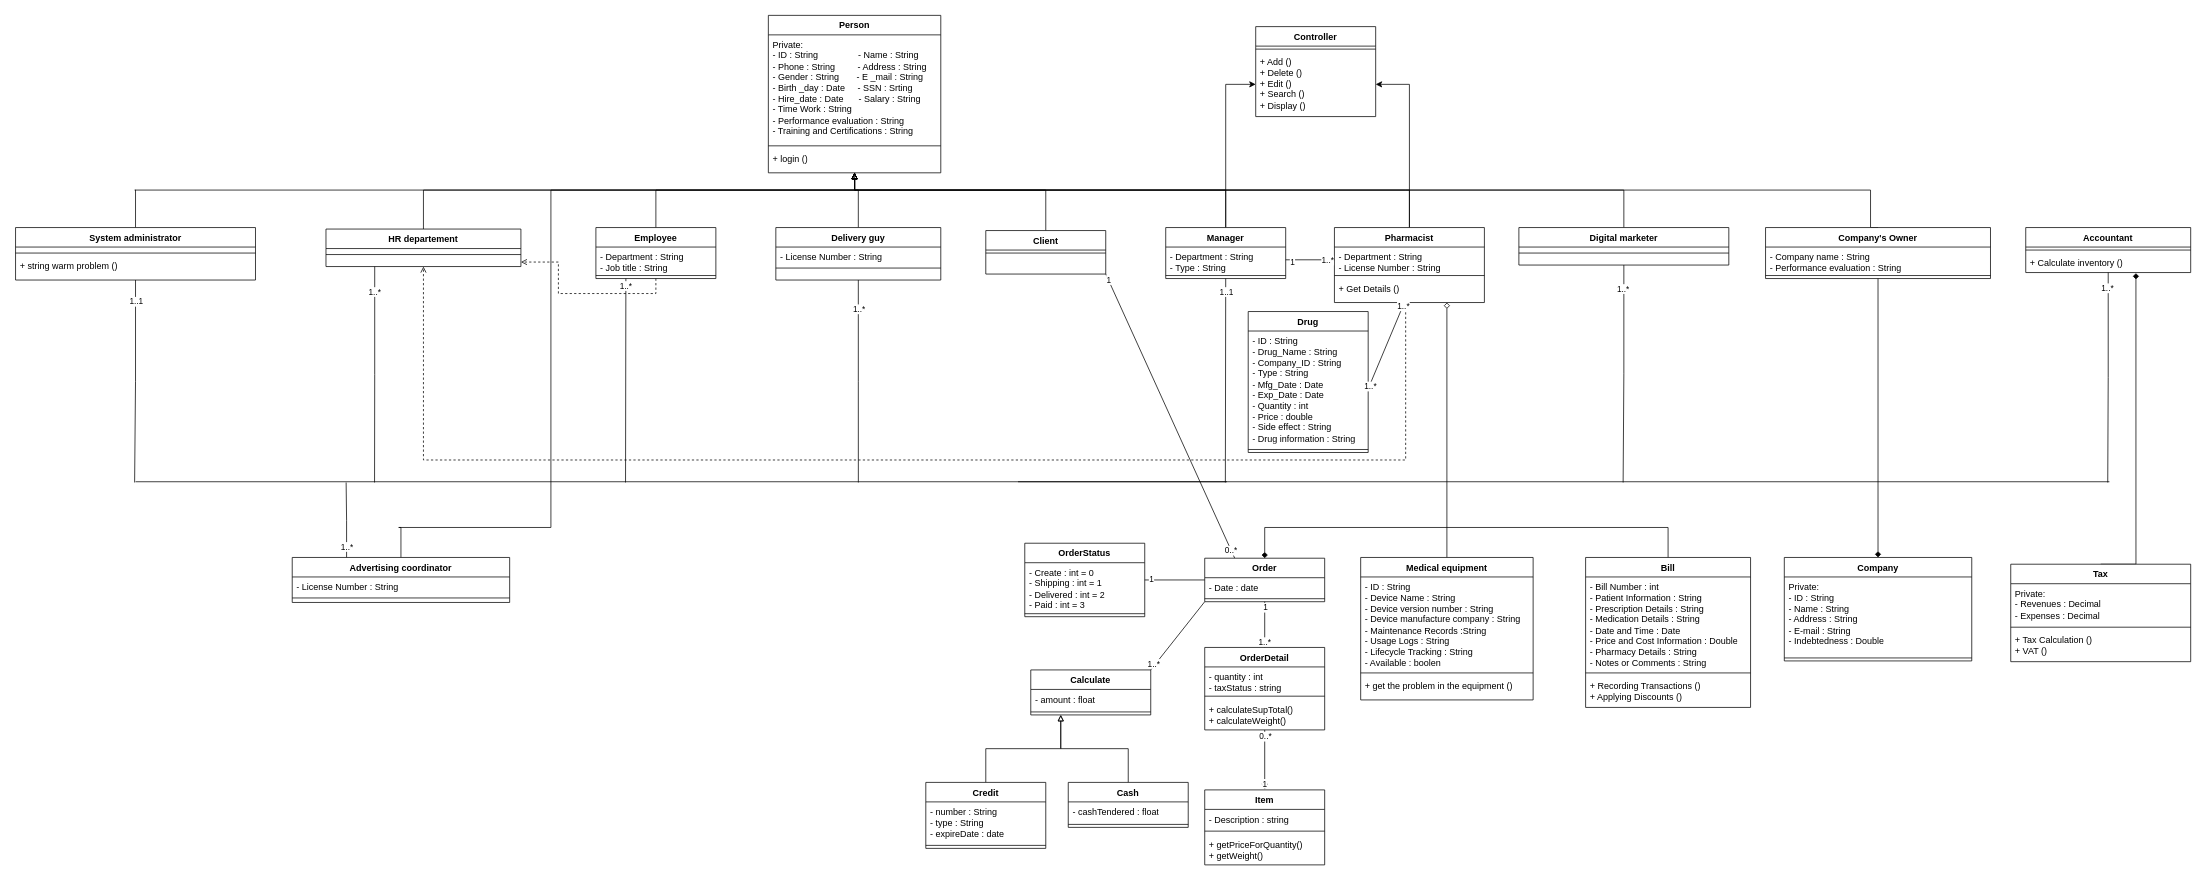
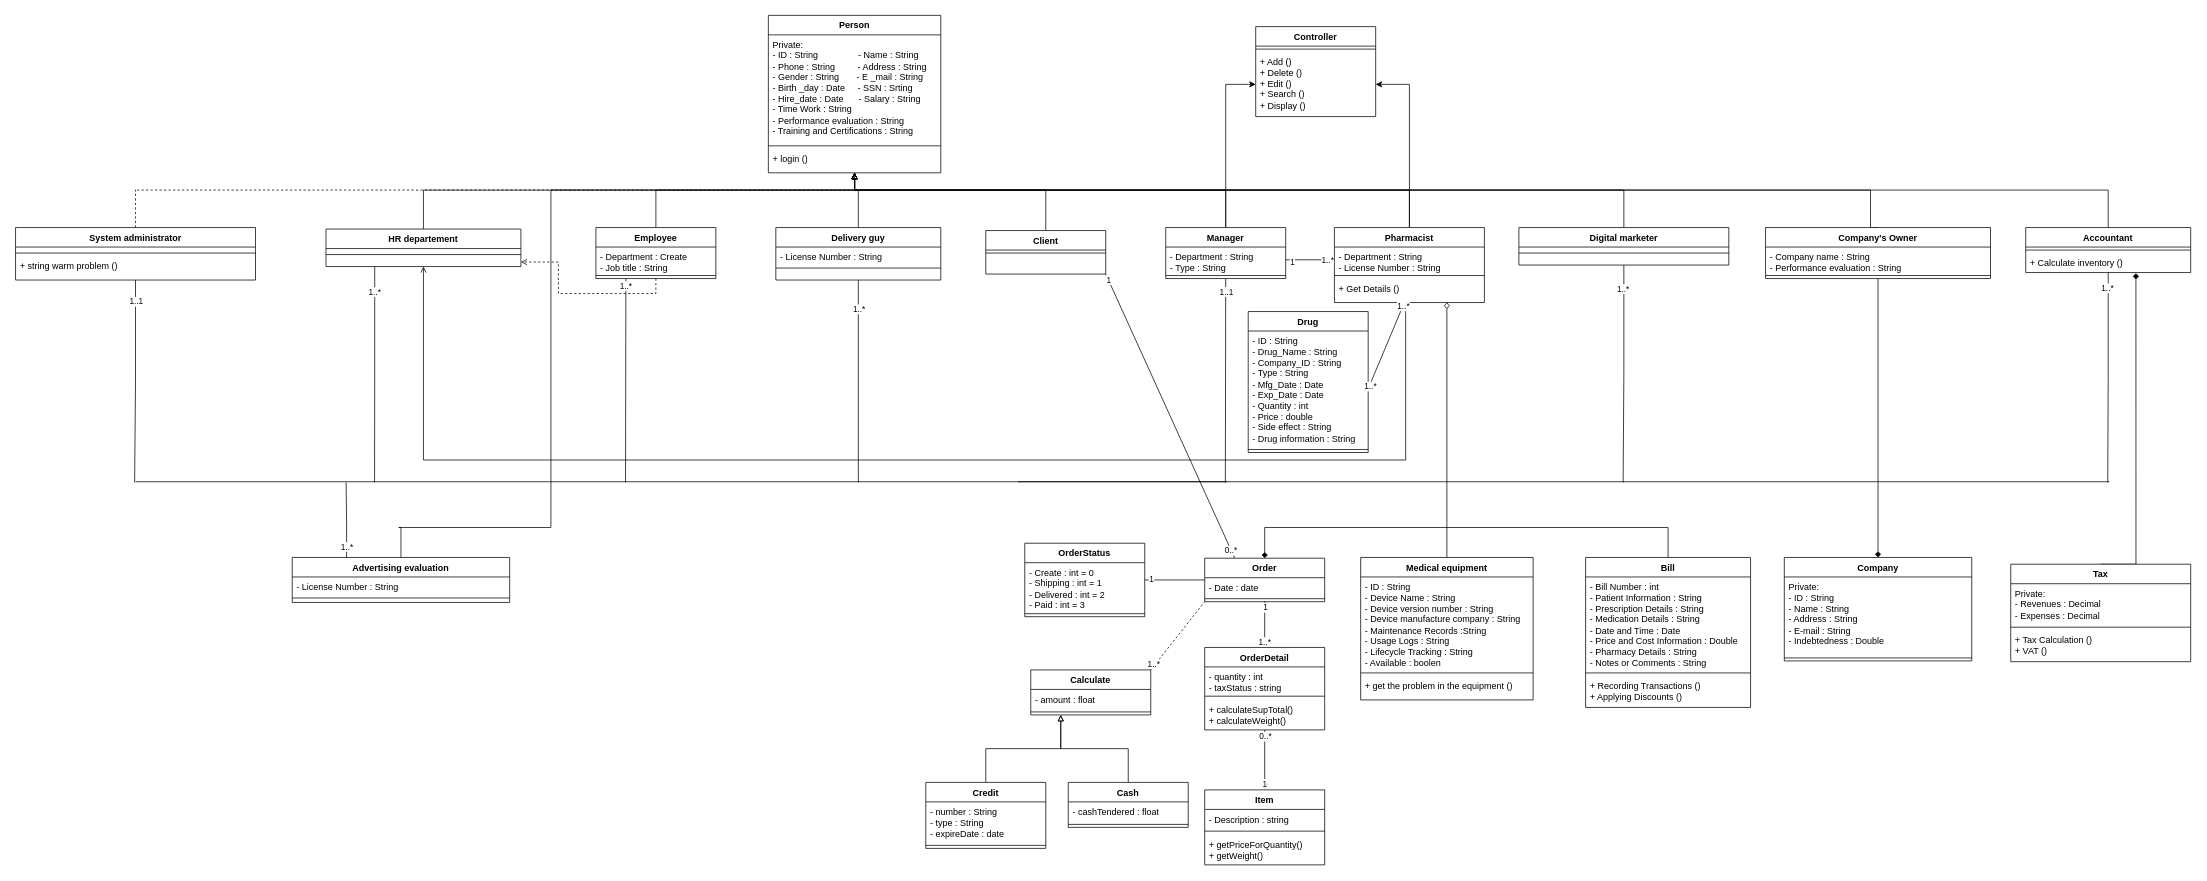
edge "System administrator" -> "Person": style solid -> dashed
edge "Accountant" -> "Person": added
node "- Department : String - Job title : String": label "- Department : String - Job title : String" -> "- Department : Create - Job title : String"
edge "Pharmacist" -> "HR departement": style dashed -> solid
node "Advertising coordinator": label "Advertising coordinator" -> "Advertising evaluation"
edge "Order" -- "Calculate": style solid -> dashed
